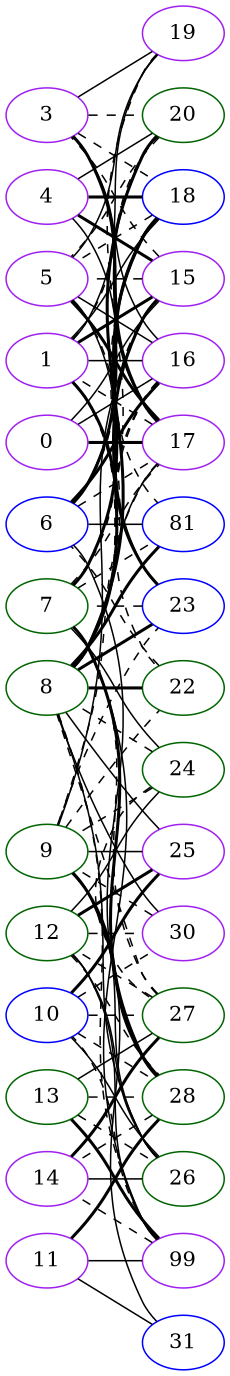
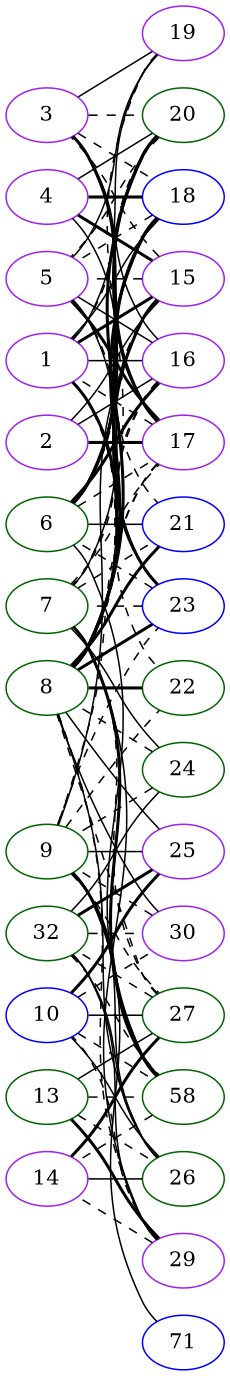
edge "20" -- "6": style solid -> bold
edge "18" -- "7": style bold -> solid
node "0": label "0" -> "2"
edge "18" -- "8": style dashed -> bold
node "6": color blue -> darkgreen
node "81": label "81" -> "21"
edge "17" -- "8": style solid -> dashed
edge "6" -- "22": now "6" -- "23"
edge "24" -- "27": now "9" -- "27"
node "12": label "12" -> "32"
edge "10" -- "27": style dashed -> solid
node "28": label "28" -> "58"
node "11": removed
node "99": label "99" -> "29"
node "31": label "31" -> "71"
